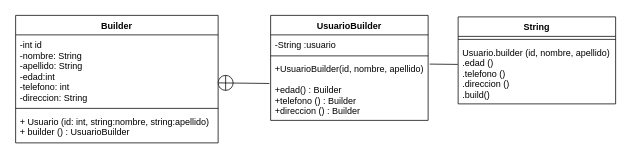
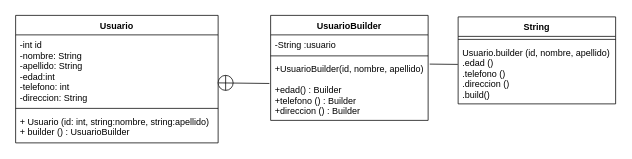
node "Builder": label "Builder" -> "Usuario"
